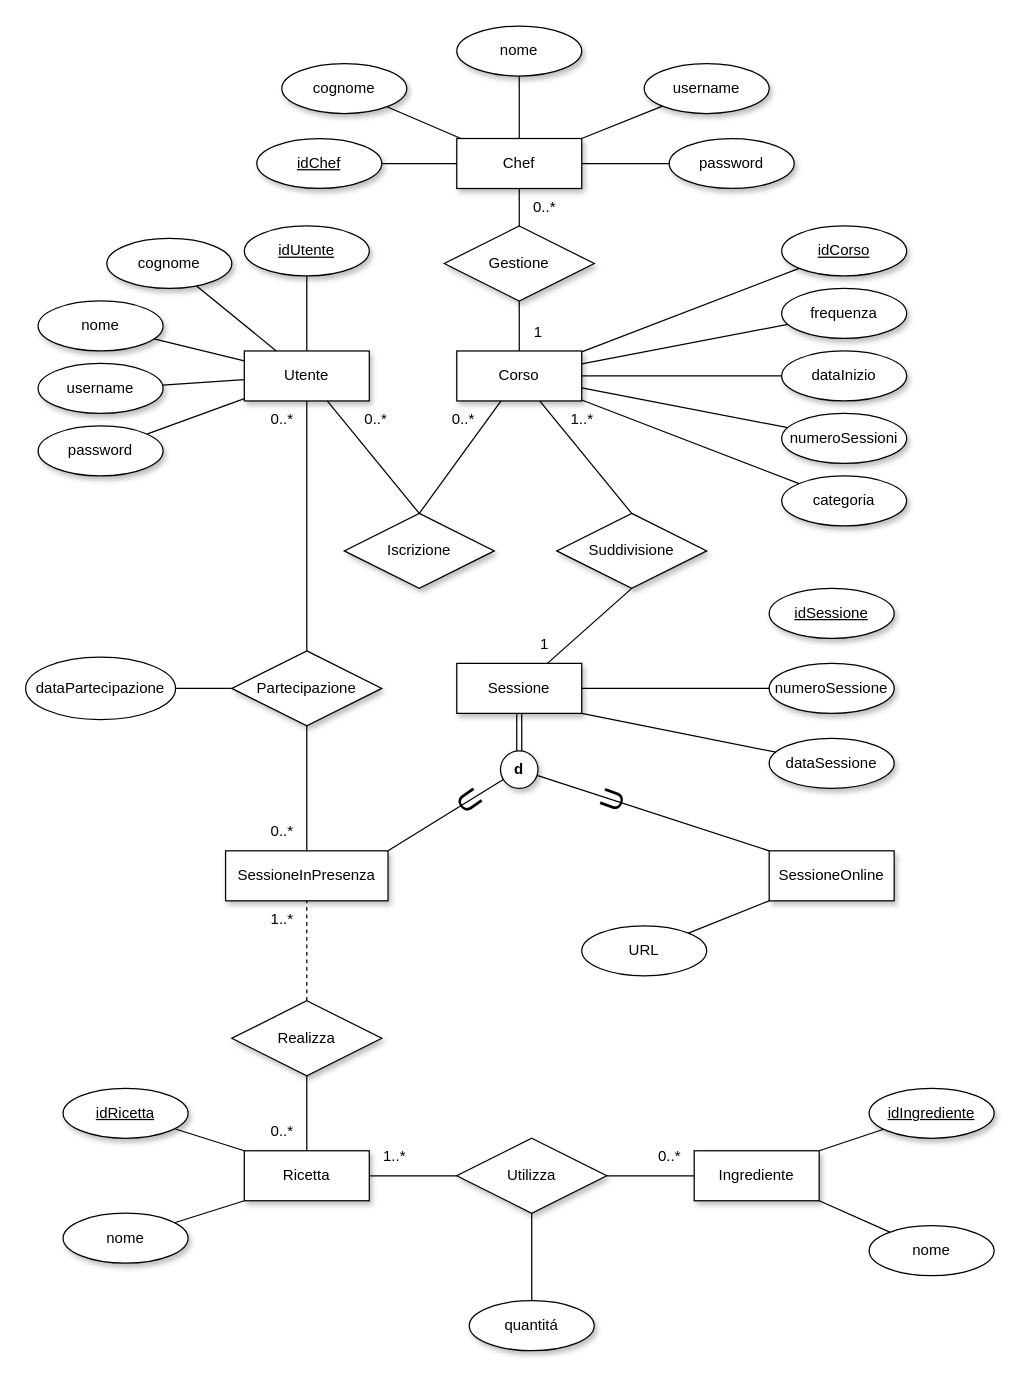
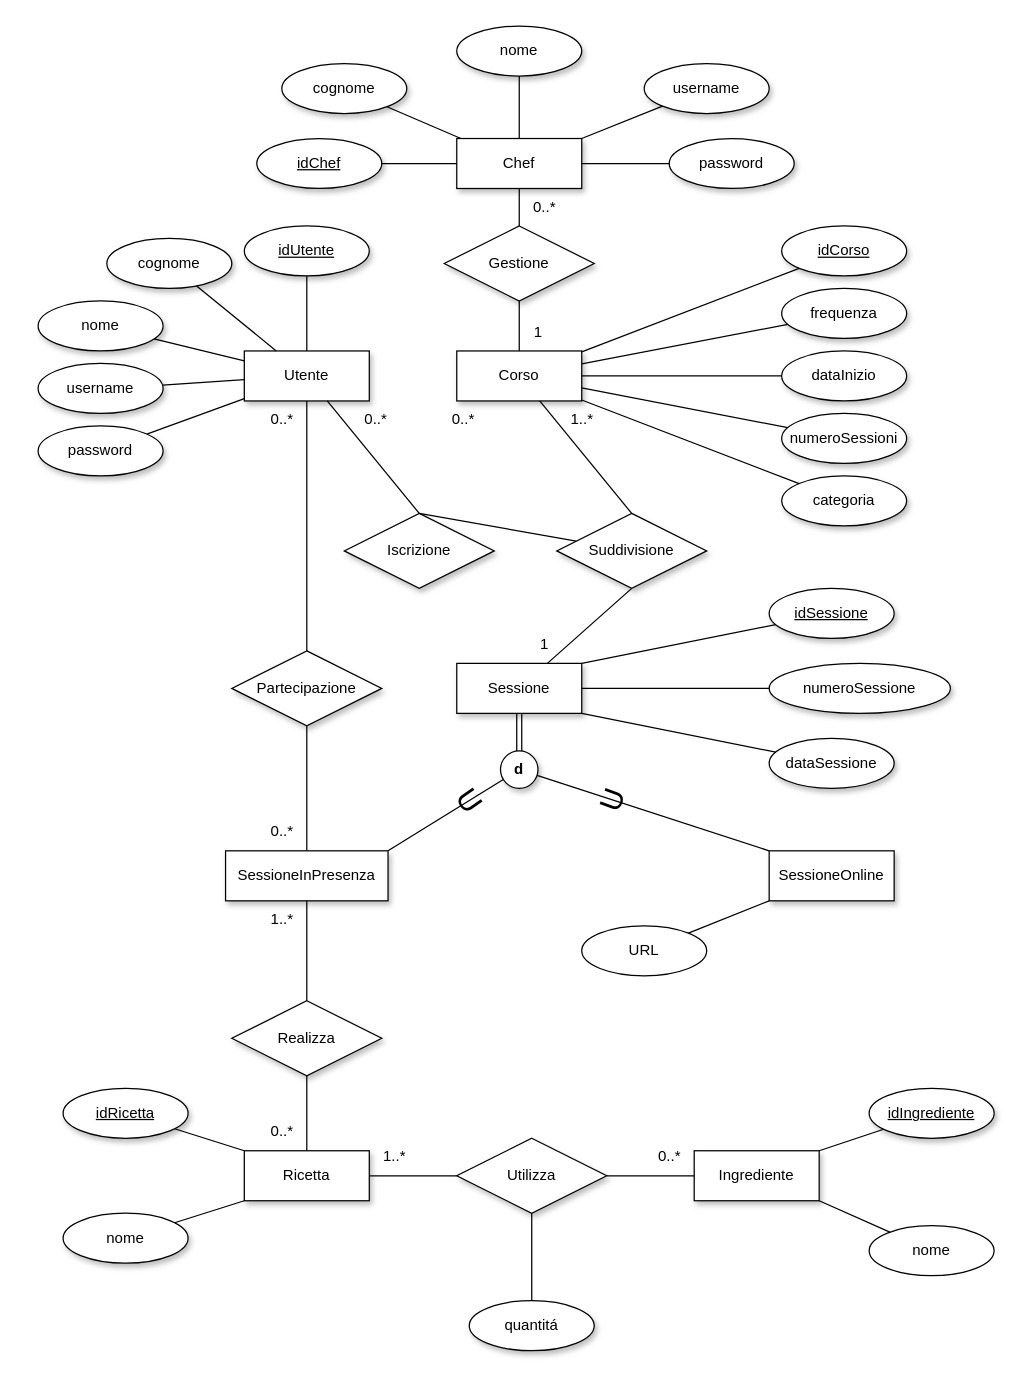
edge "Corso" -- "Iscrizione": now "Suddivisione" -- "Iscrizione"
edge "idSessione" -- "Sessione": added
node "dataPartecipazione": removed
edge "dataPartecipazione" -- "Partecipazione": removed
node "numeroSessione": size 125x50 -> 181x50
edge "SessioneInPresenza" -- "Realizza": style dashed -> solid
